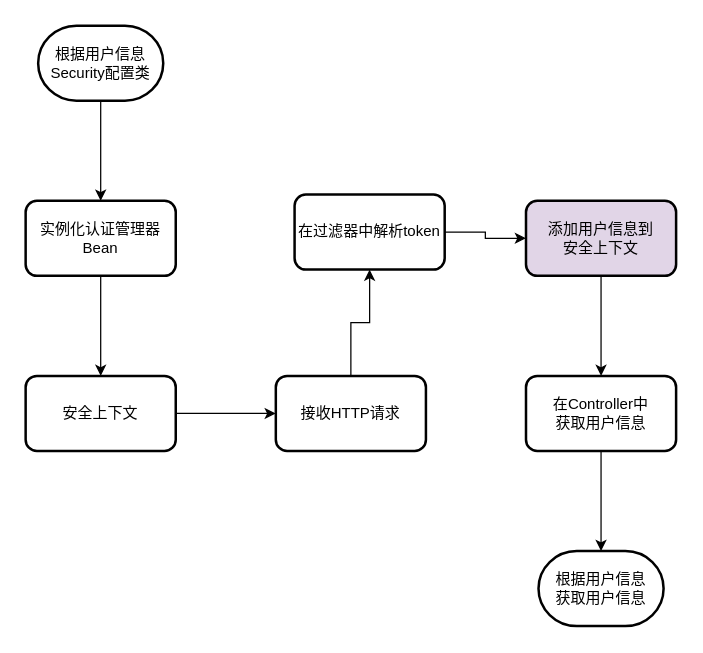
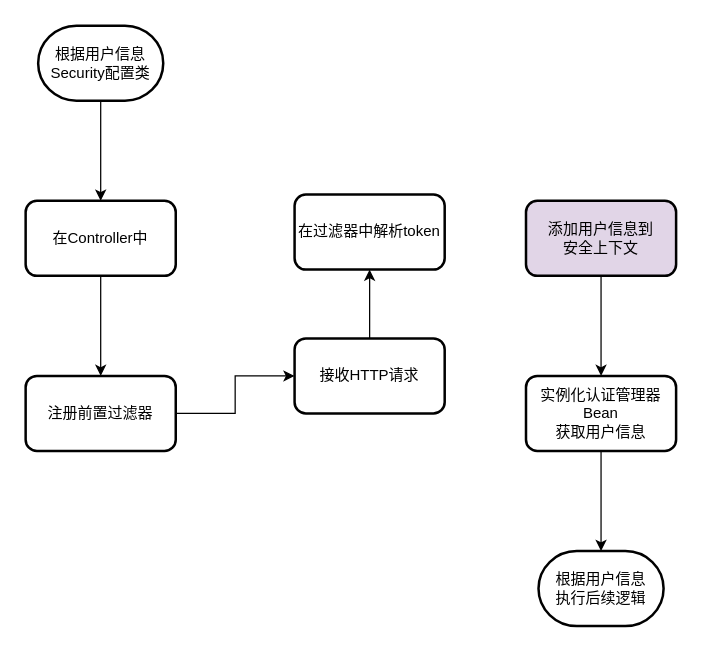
edge "在过滤器中解析token" -> "添加用户信息到 安全上下文": removed
node "实例化认证管理器Bean": label "实例化认证管理器Bean" -> "在Controller中"
node "安全上下文": label "安全上下文" -> "注册前置过滤器"
node "接收HTTP请求": moved (351, 413) -> (369, 376)
node "在Controller中 获取用户信息": label "在Controller中 获取用户信息" -> "实例化认证管理器Bean 获取用户信息"
node "根据用户信息 获取用户信息": label "根据用户信息 获取用户信息" -> "根据用户信息 执行后续逻辑"
